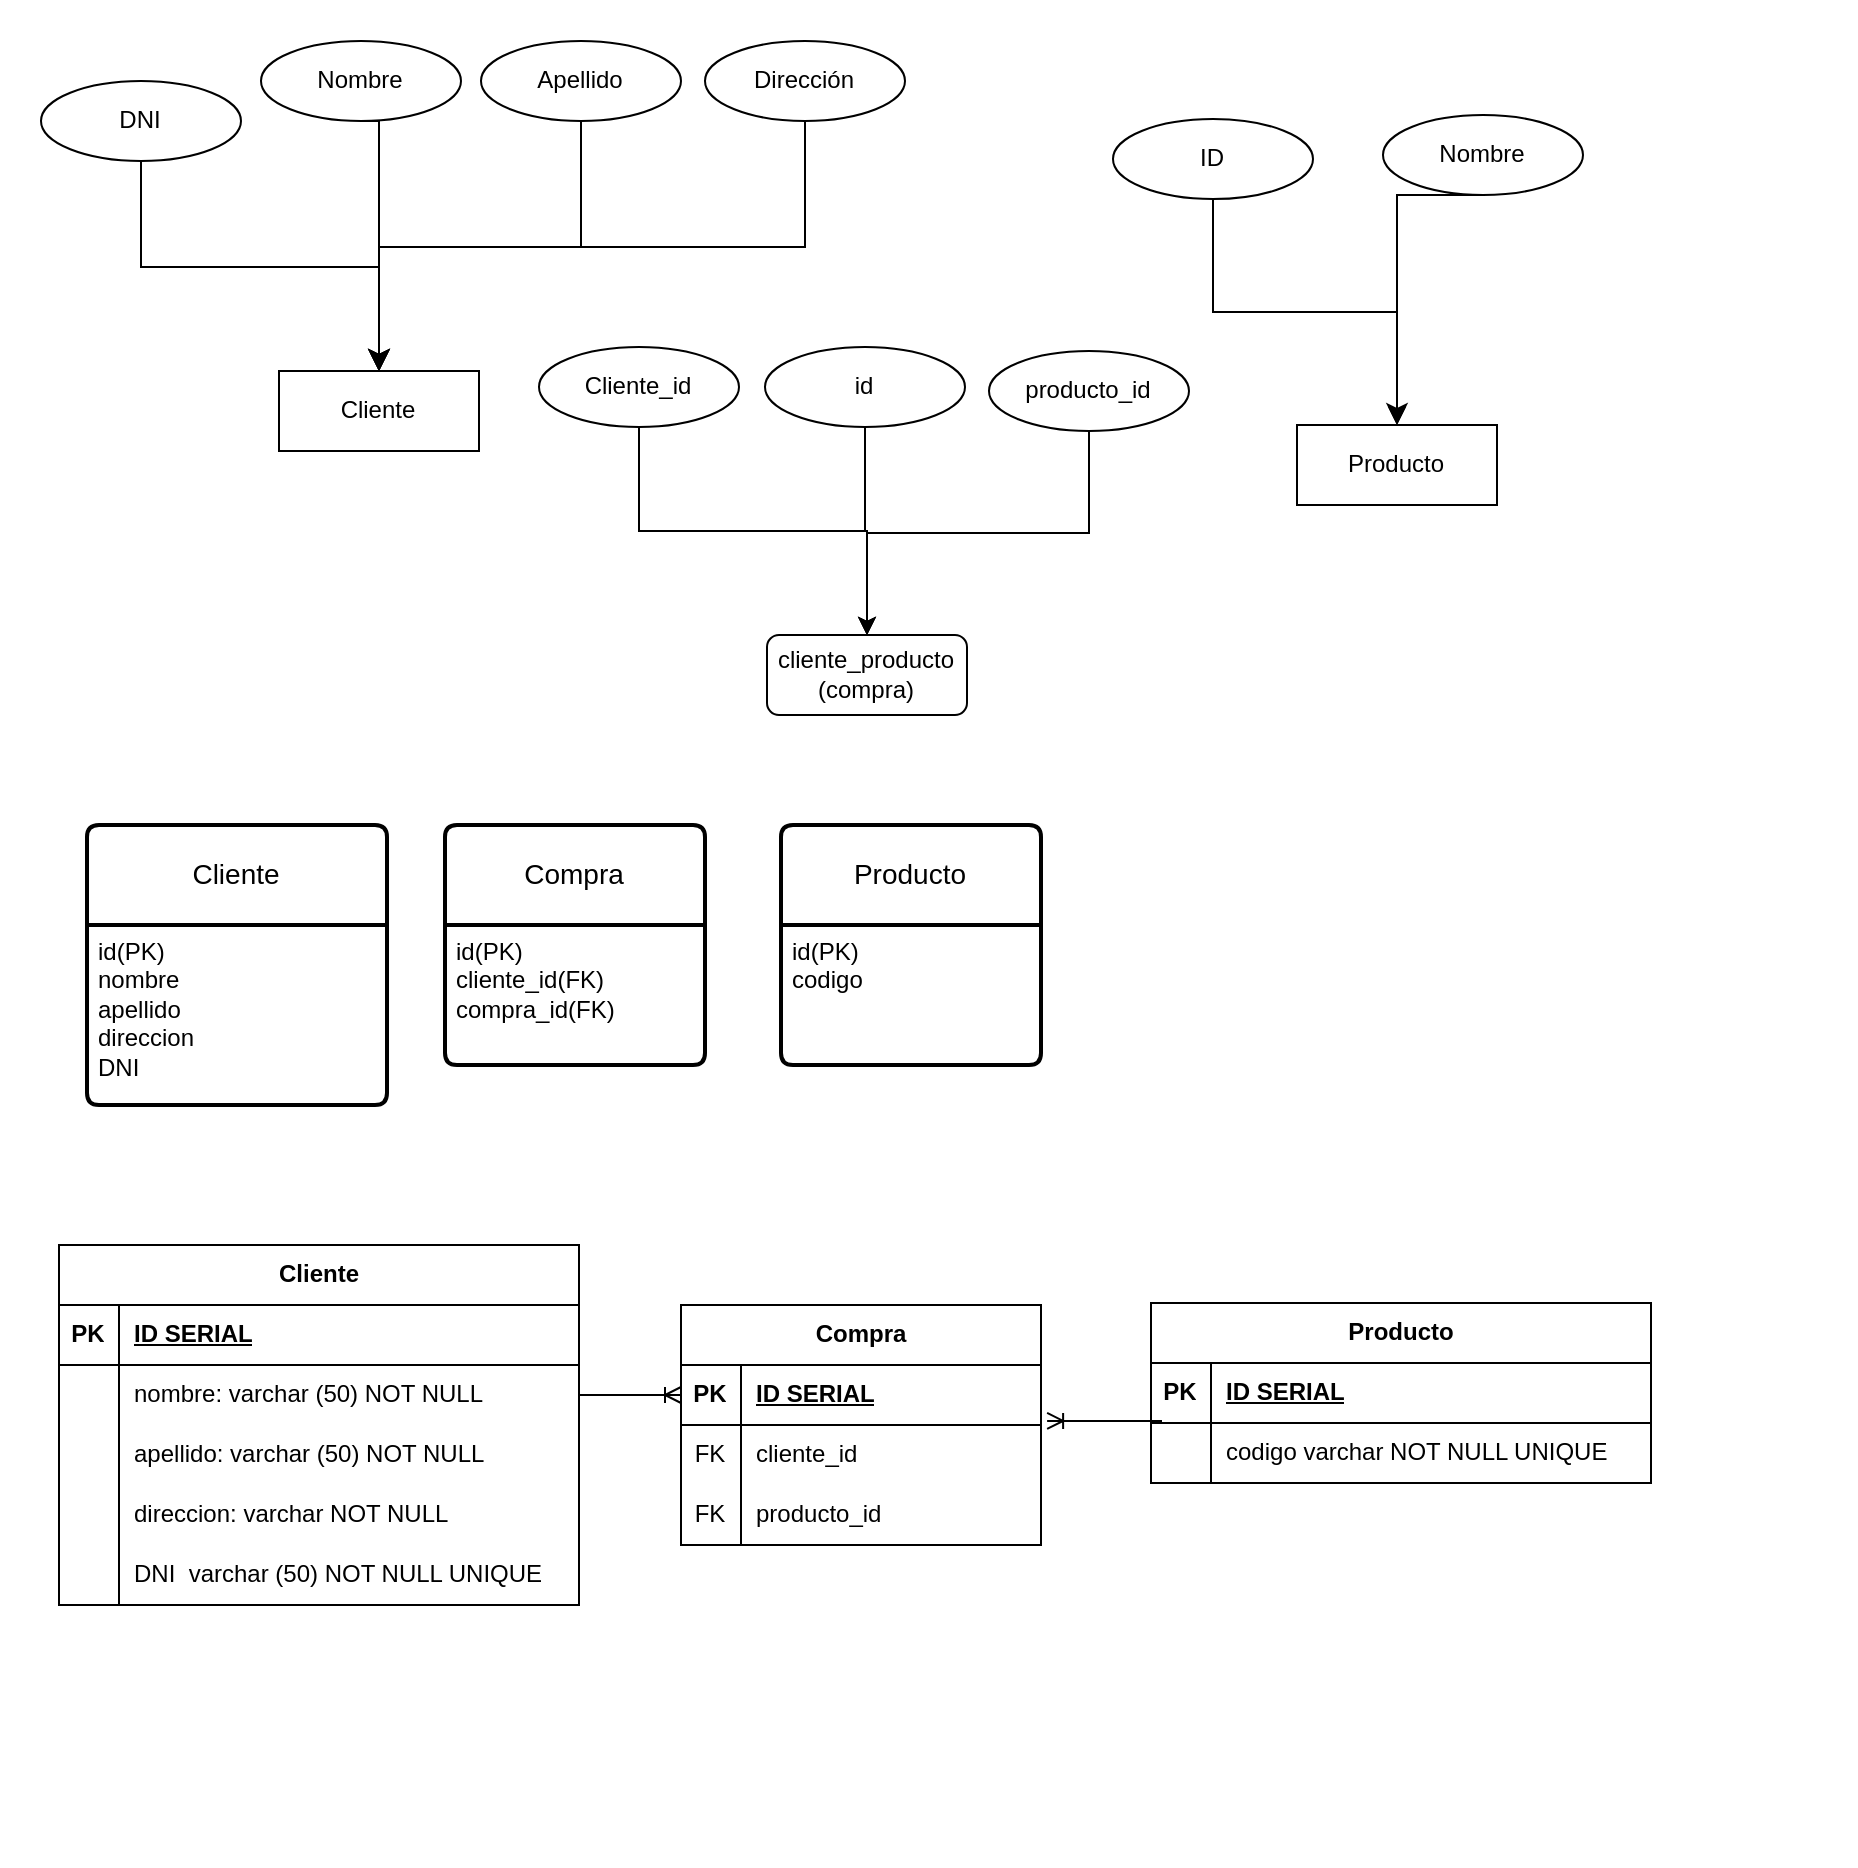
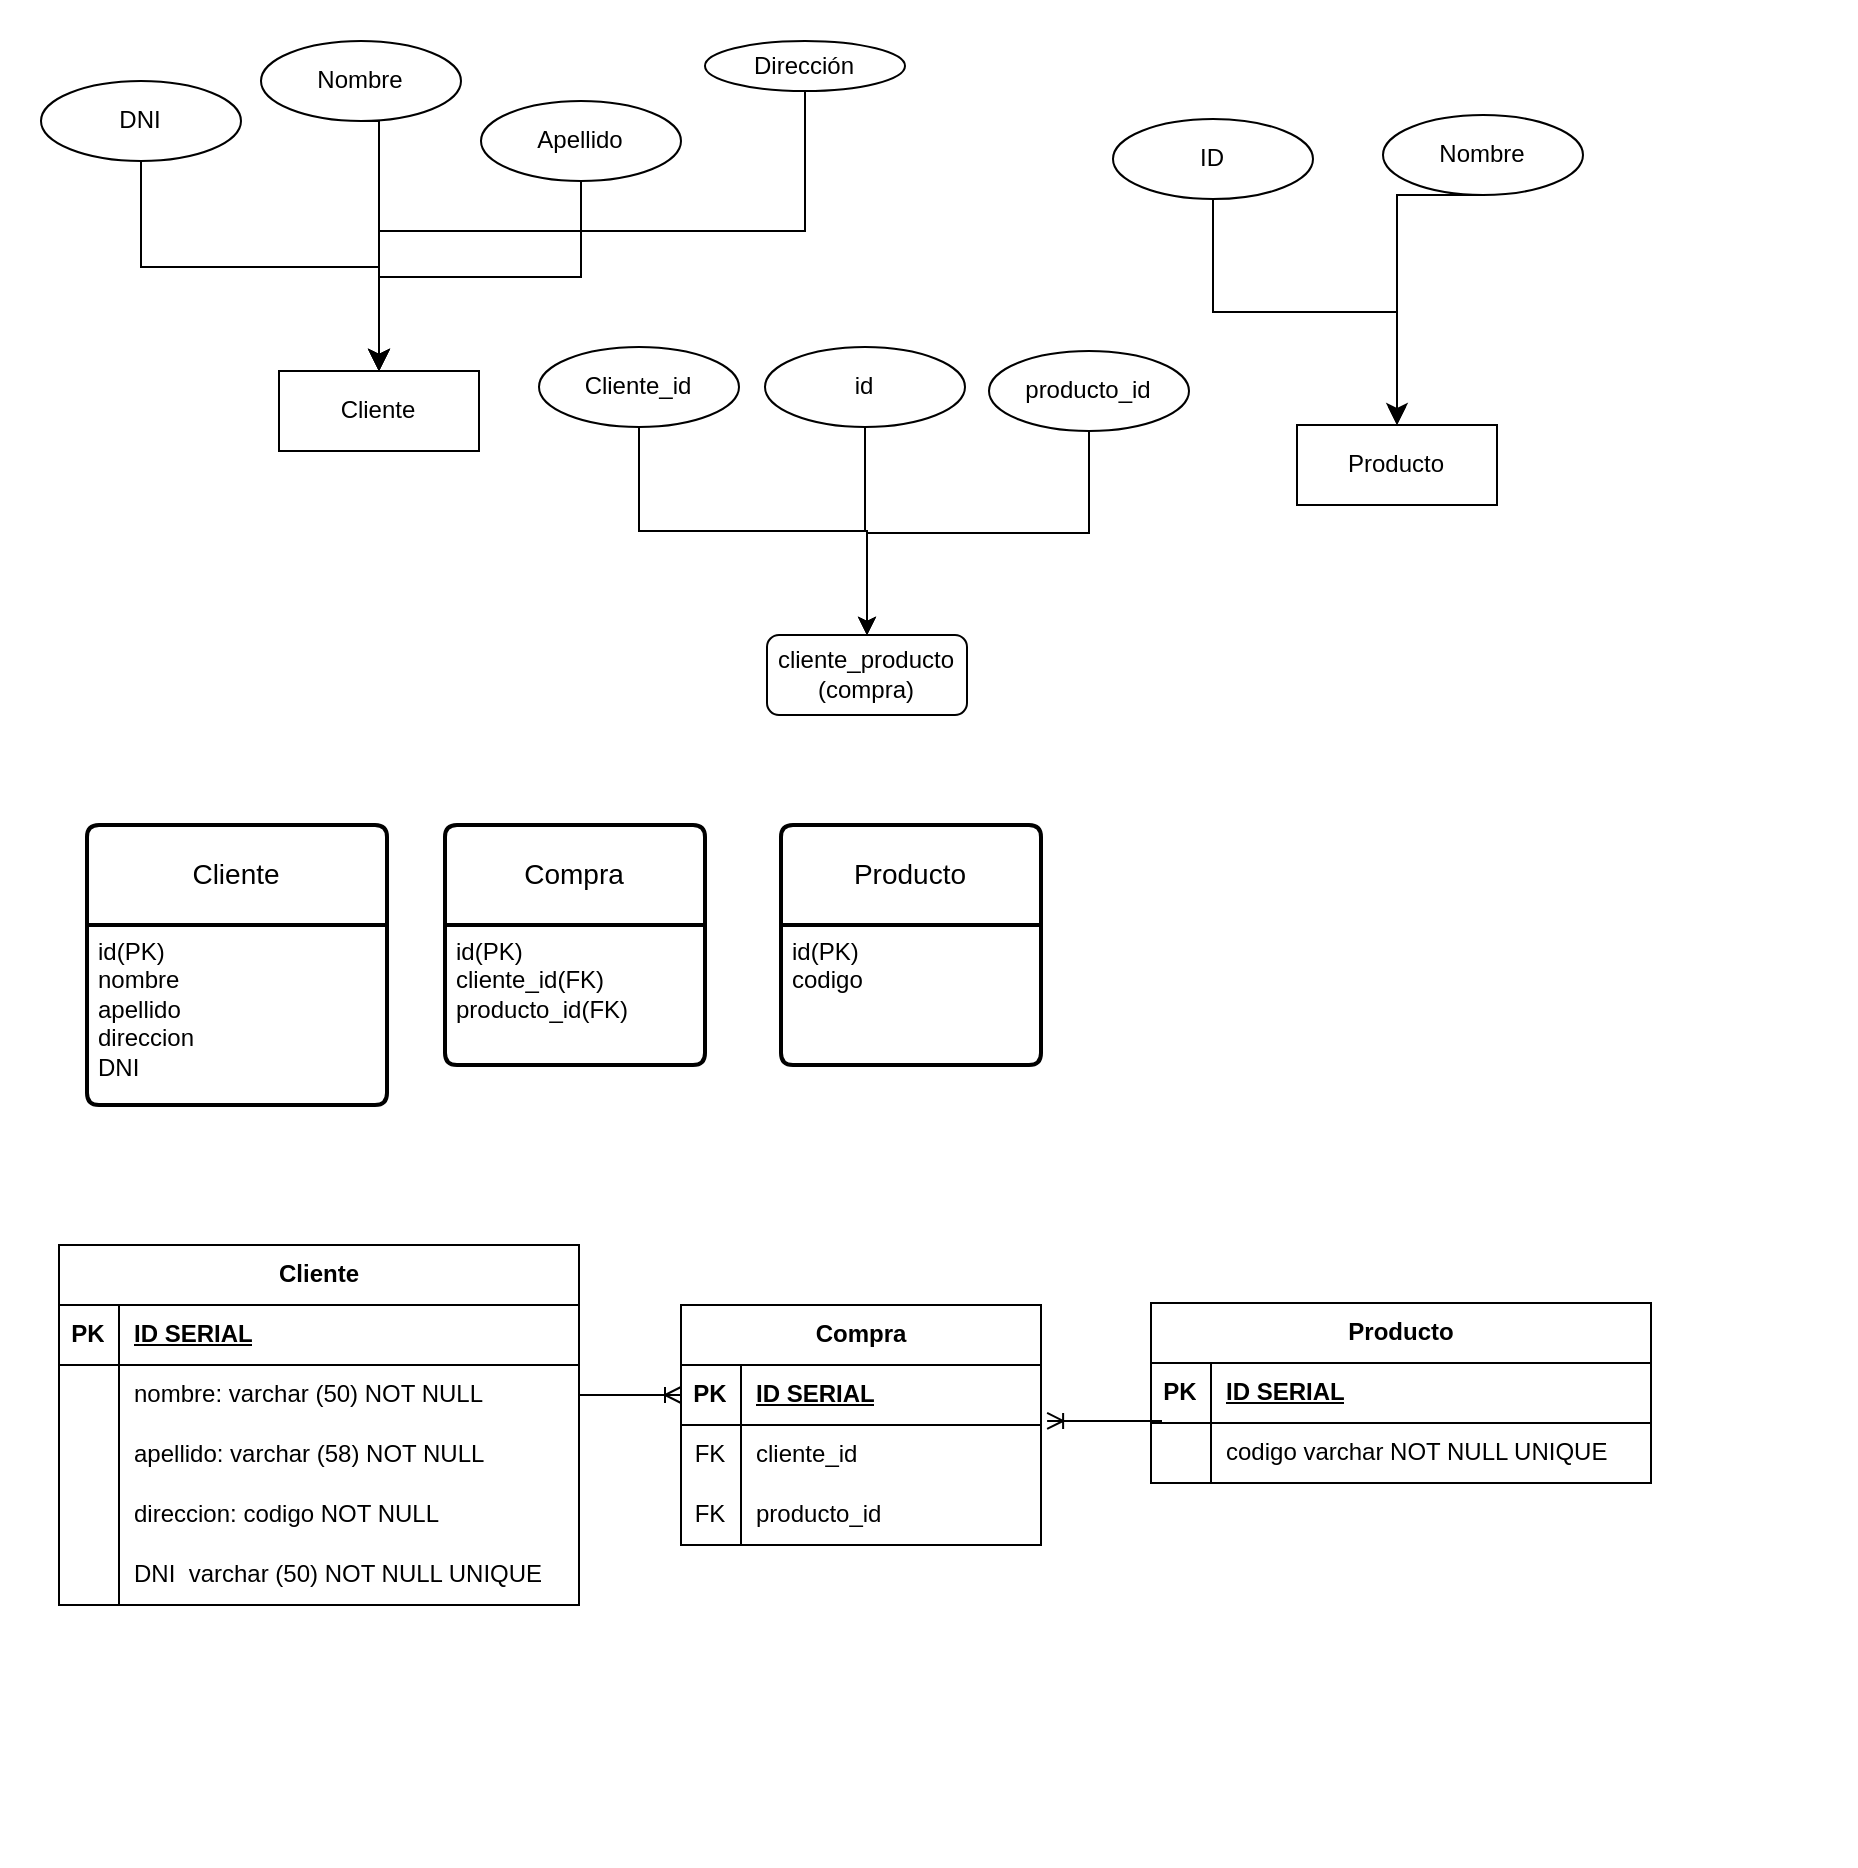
node "Apellido": moved (581, 81) -> (581, 141)
node "Dirección": size 200x80 -> 200x50
node "id(PK) cliente_id(FK) compra_id(FK)": label "id(PK) cliente_id(FK) compra_id(FK)" -> "id(PK) cliente_id(FK) producto_id(FK)"
node "apellido: varchar (50) NOT NULL": label "apellido: varchar (50) NOT NULL" -> "apellido: varchar (58) NOT NULL"
node "direccion: varchar NOT NULL": label "direccion: varchar NOT NULL" -> "direccion: codigo NOT NULL"
